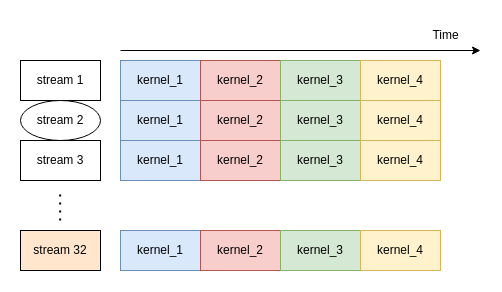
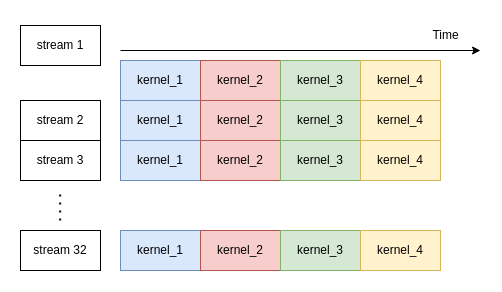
node "stream 1": moved (61, 81) -> (61, 46)
node "stream 2": shape ellipse -> rectangle
node "stream 32": fillcolor #ffe6cc -> #ffffff
